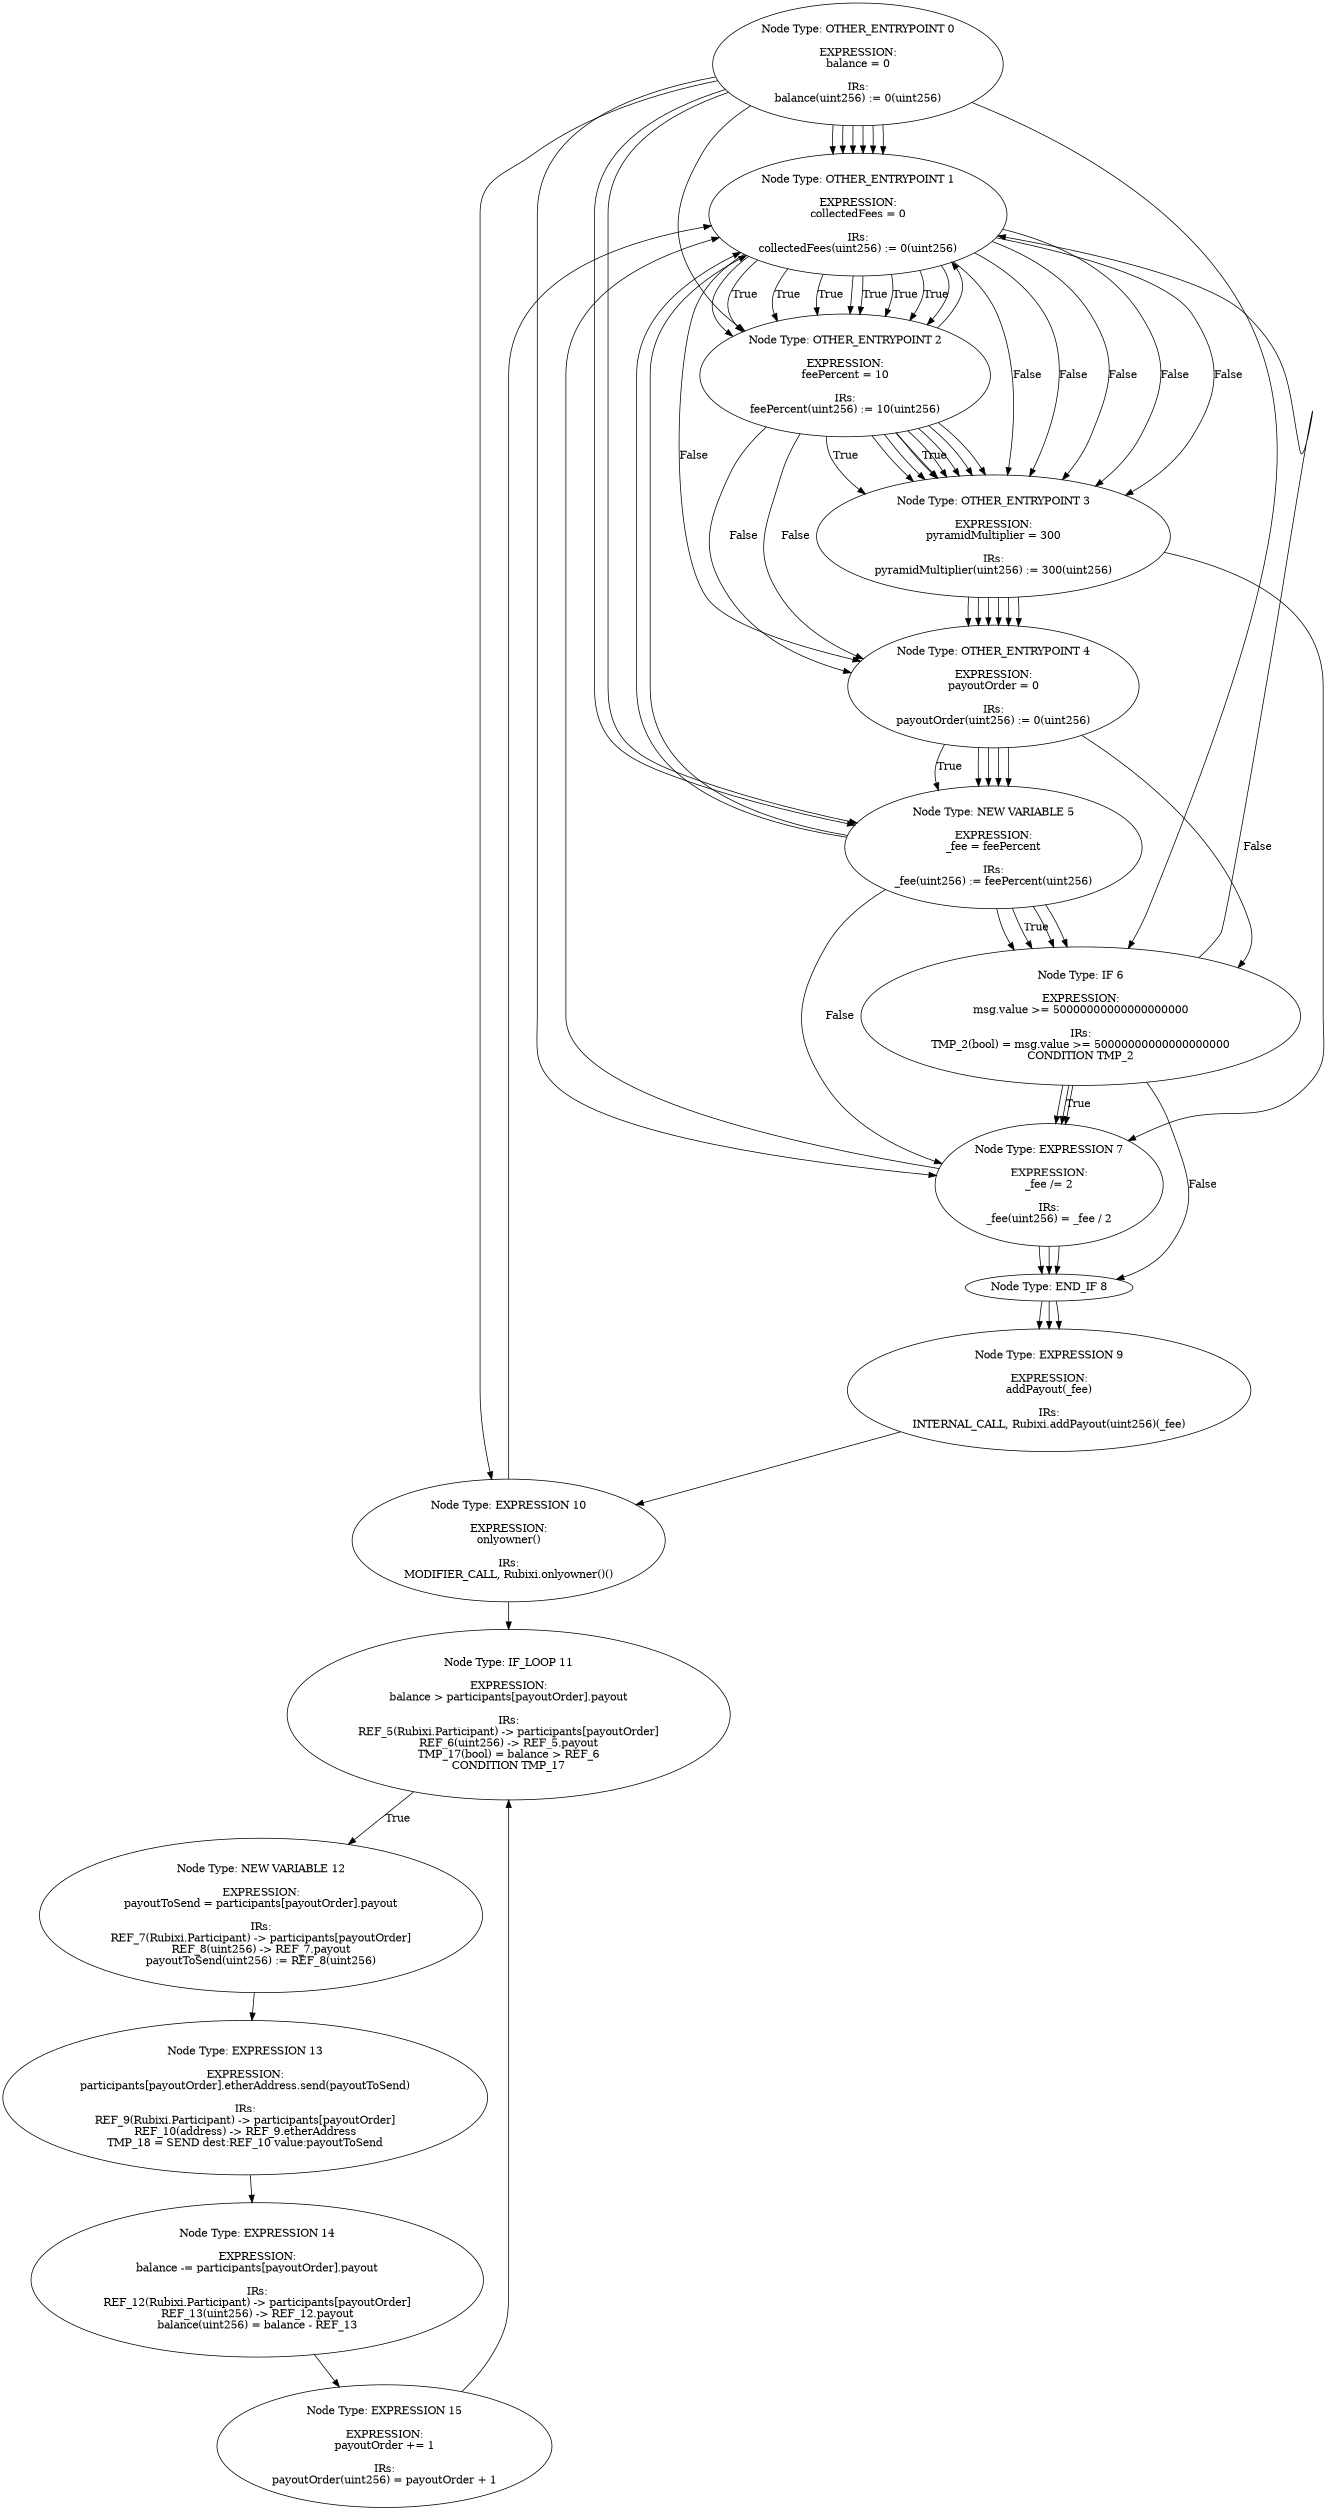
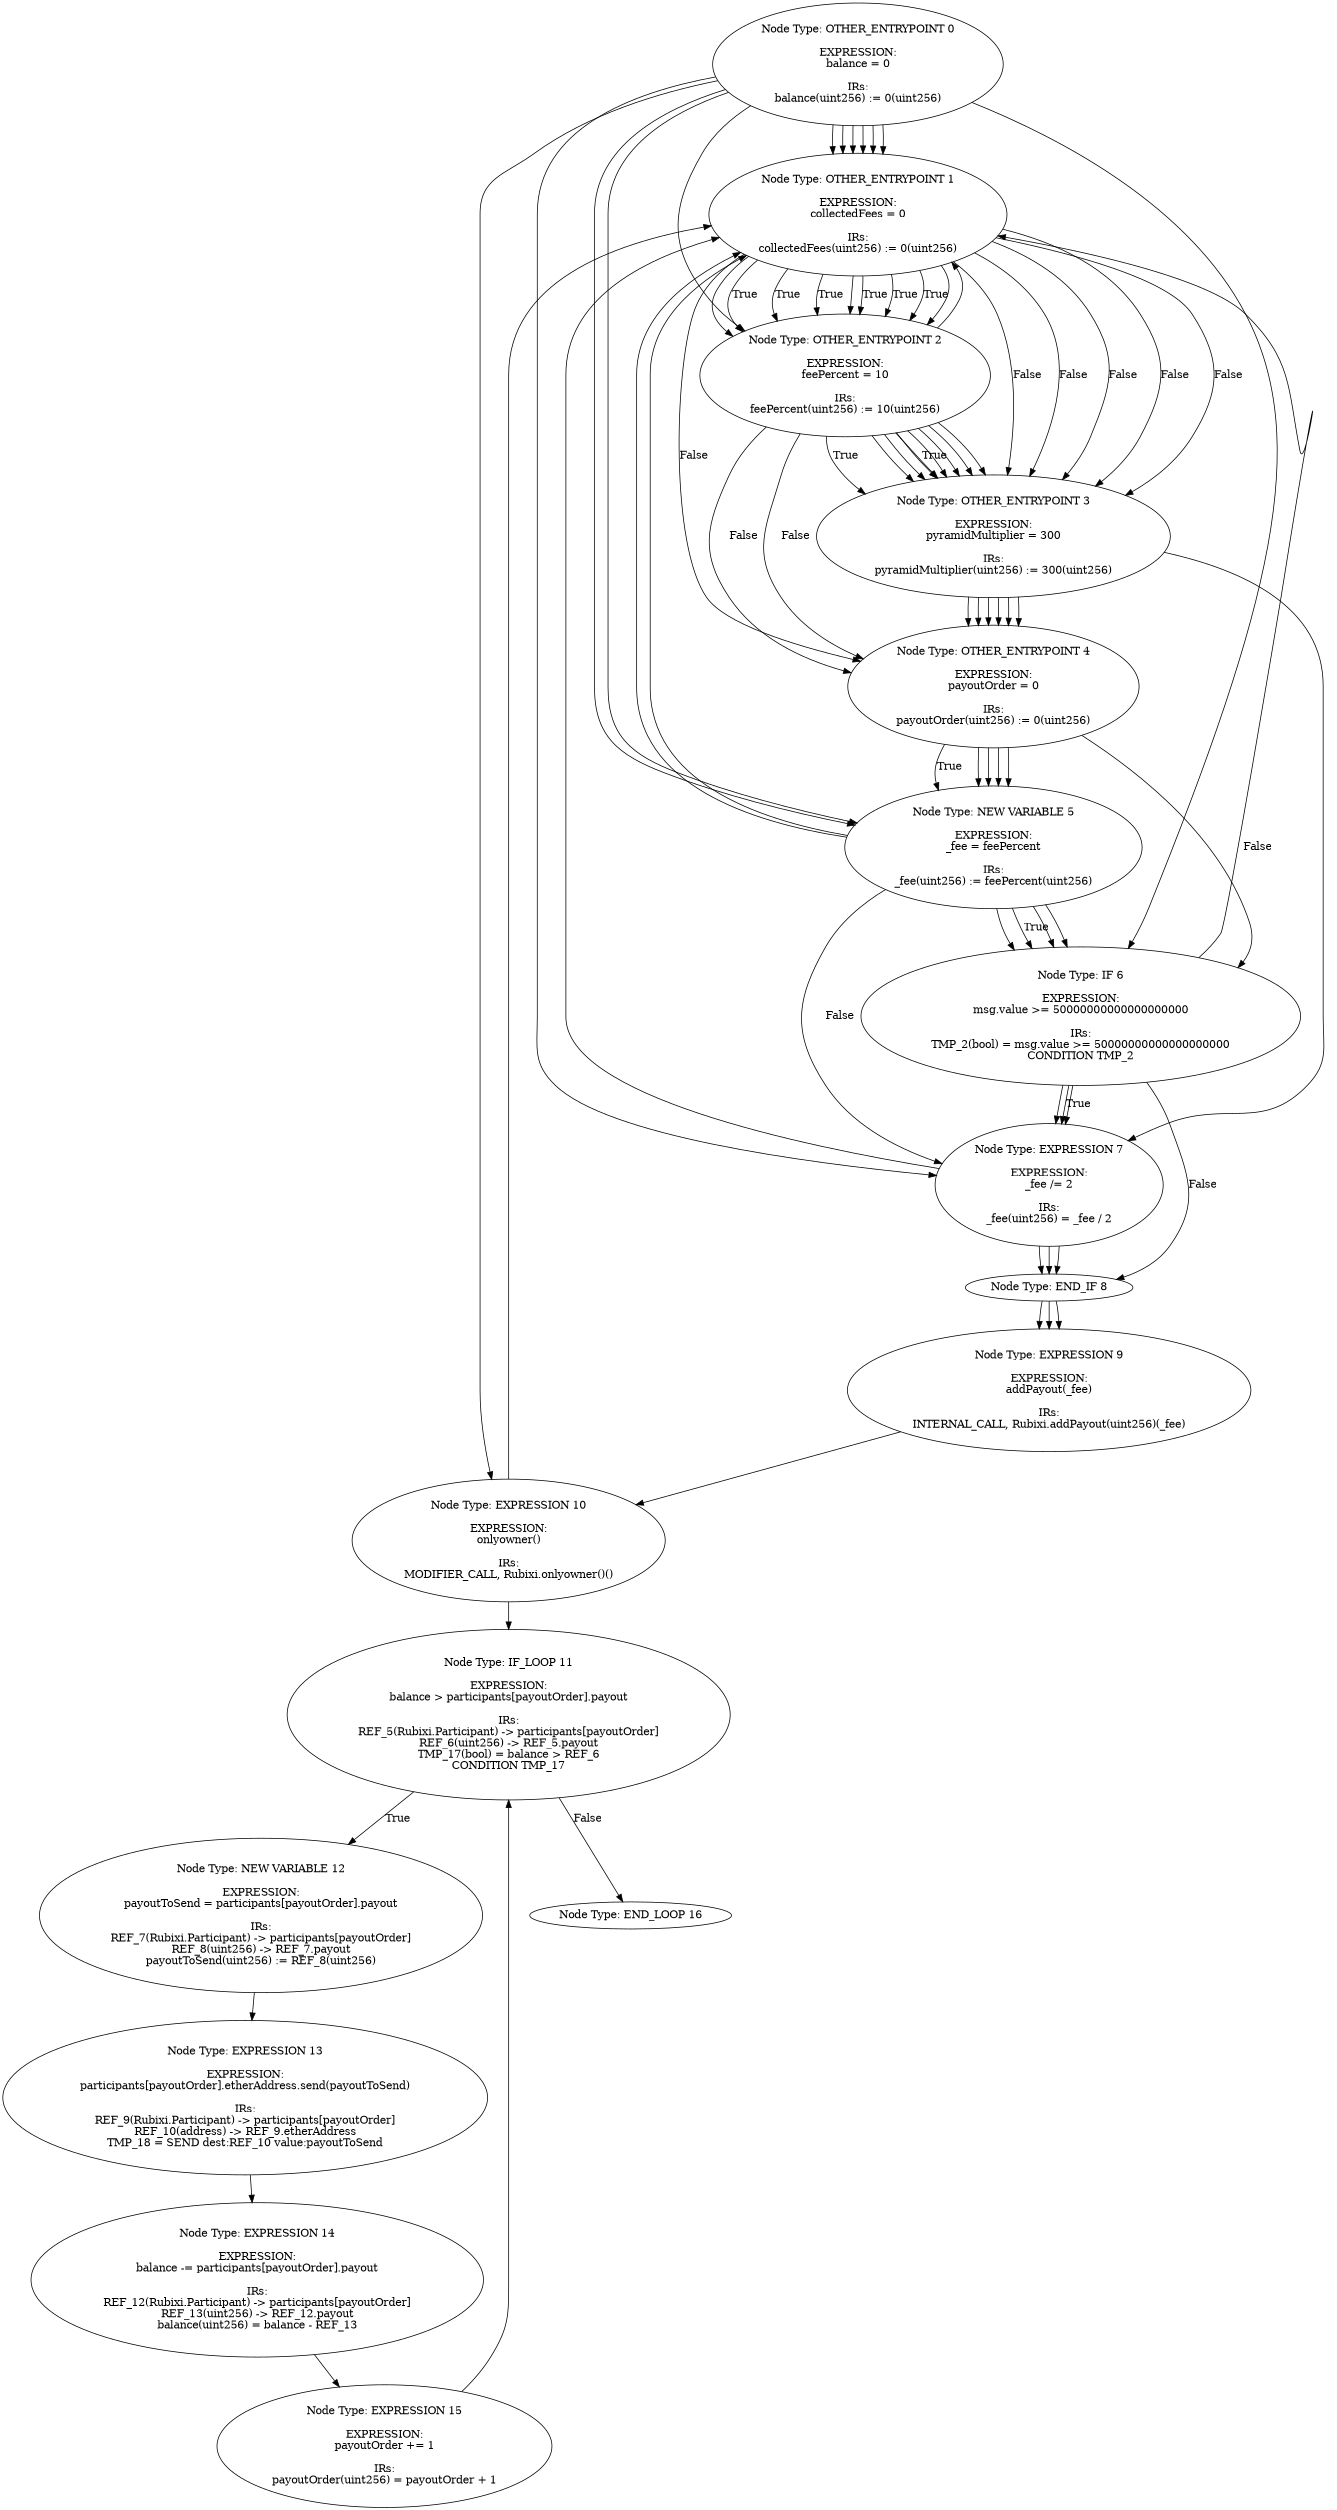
node "Node Type: END_LOOP 16": added
